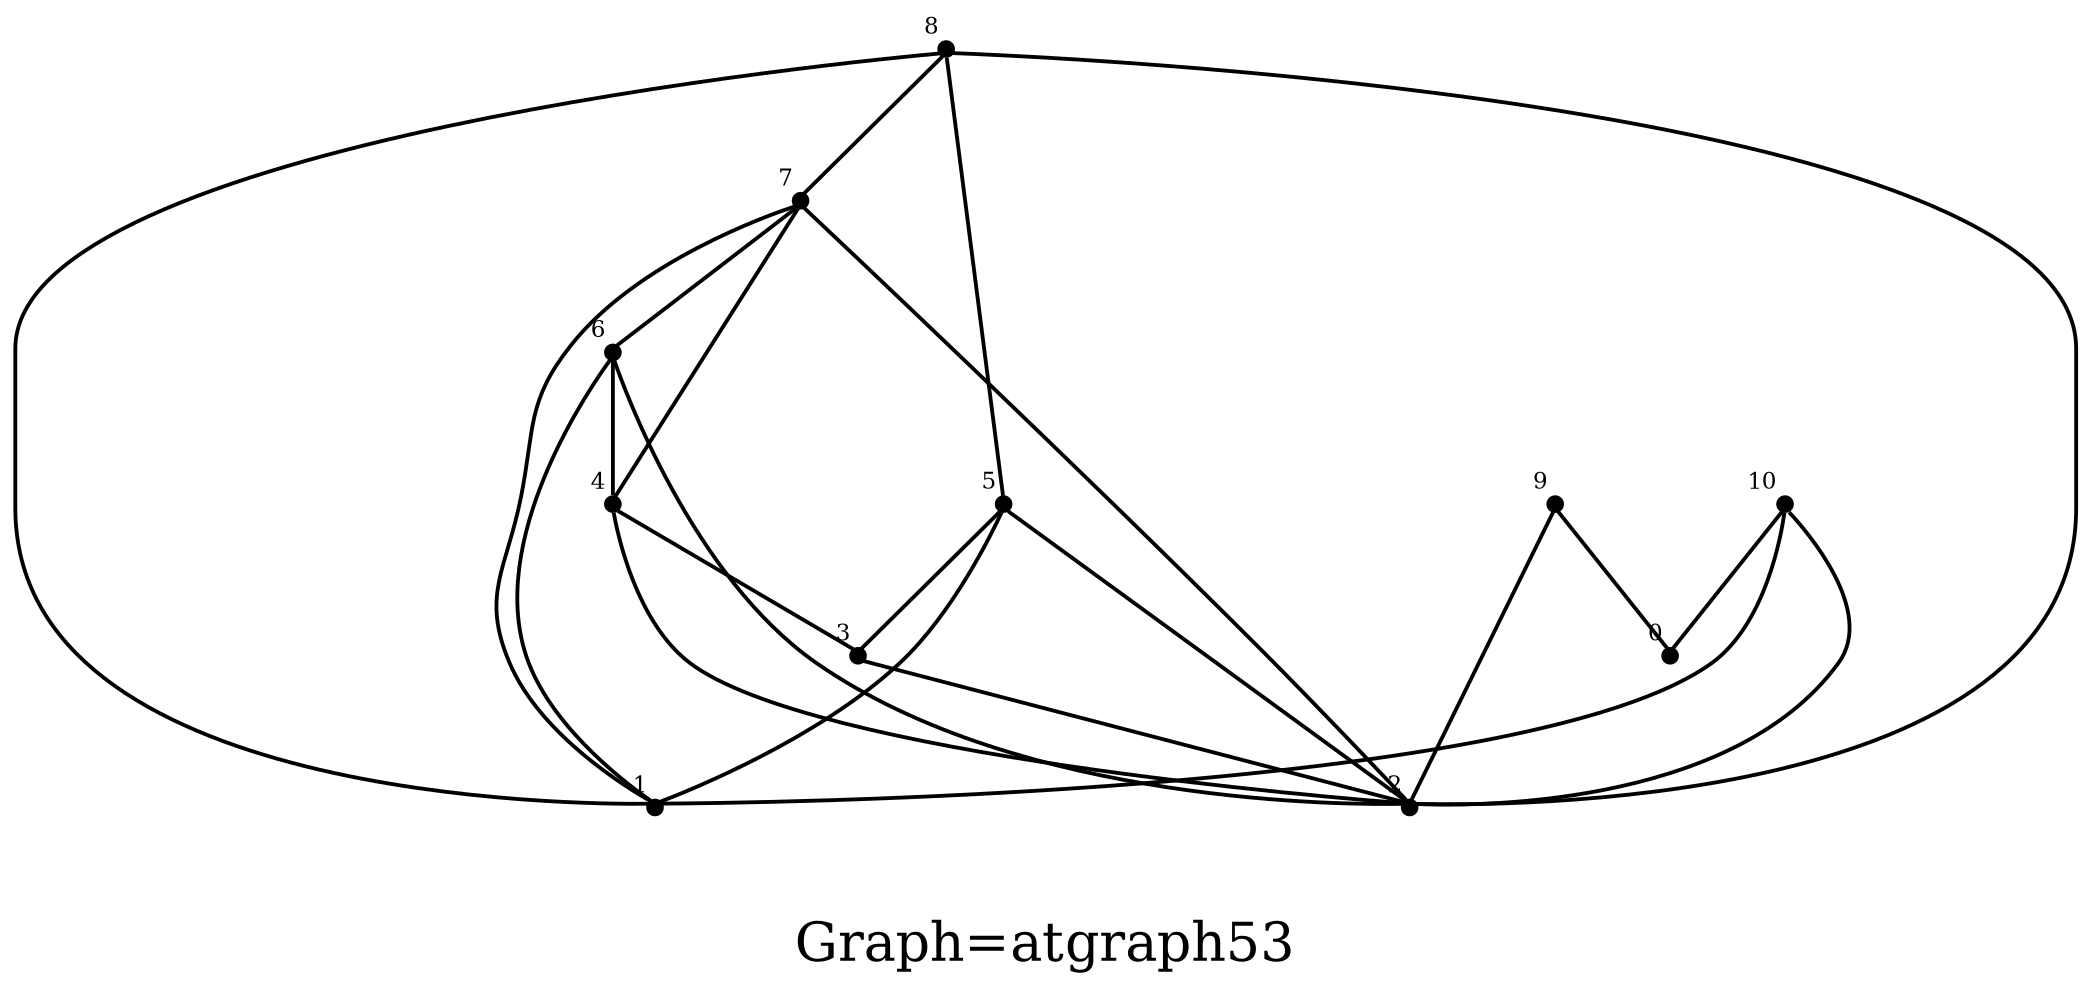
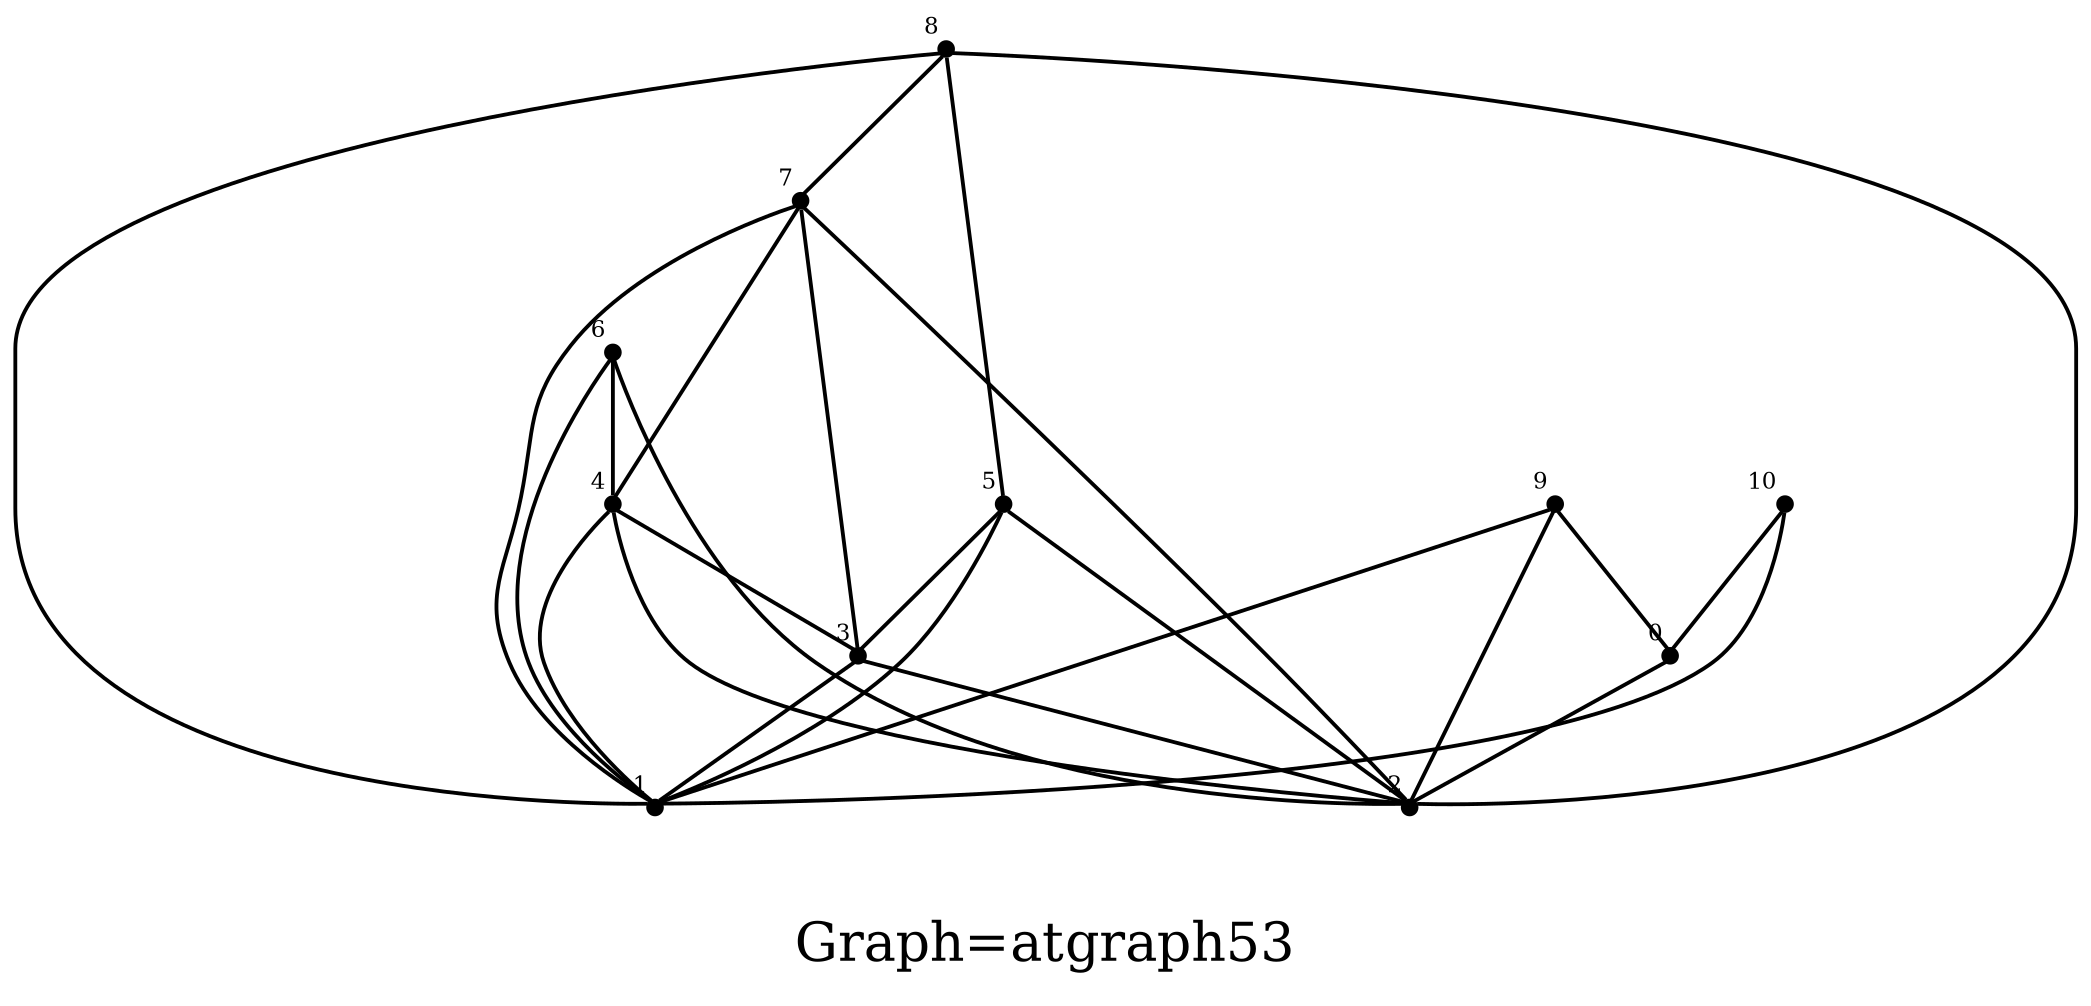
edge "7" -- "6": now "7" -- "3"
edge "4" -- "1": added
edge "9" -- "1": added
edge "3" -- "1": added
edge "10" -- "2": now "0" -- "2"
